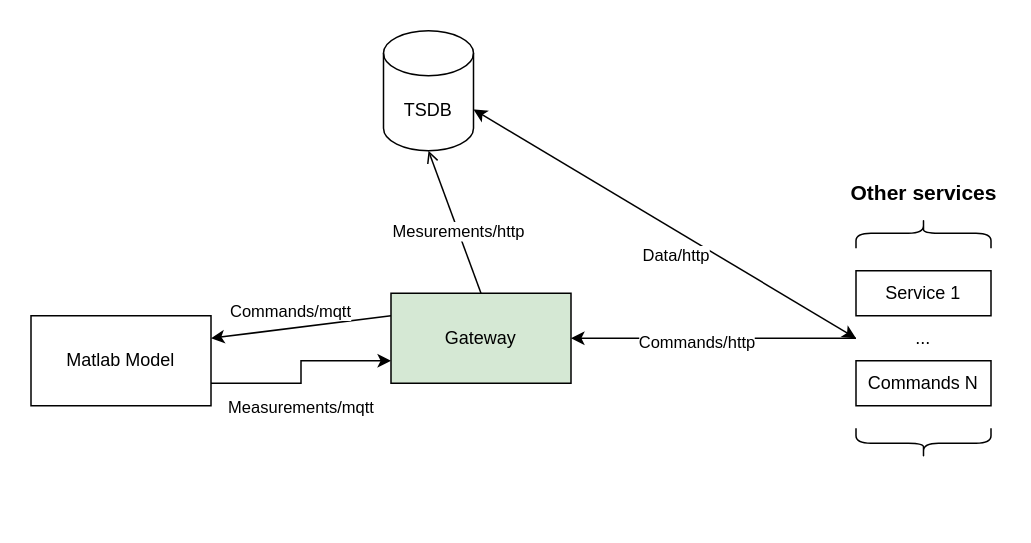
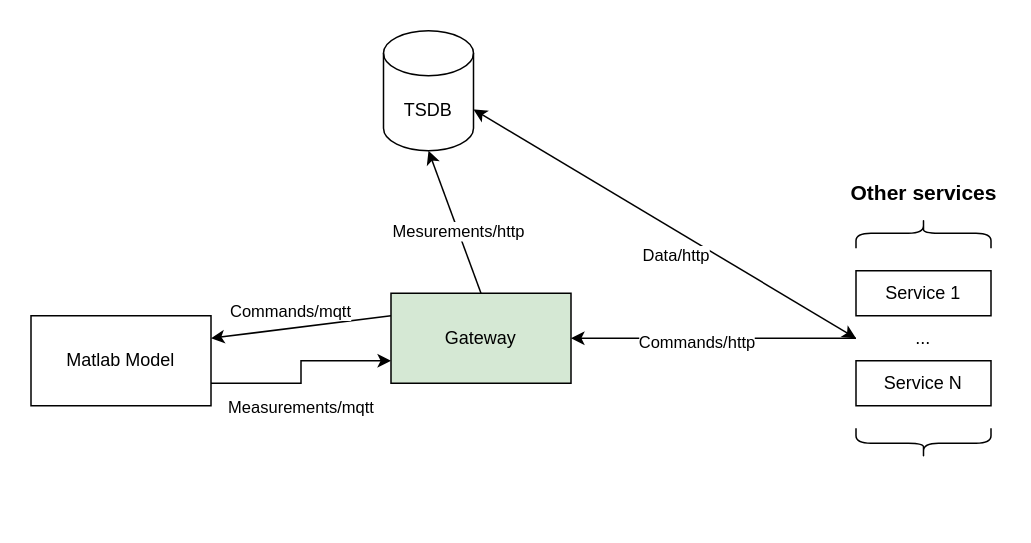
edge "Gateway" -> "TSDB": arrowhead open -> classic
node "Commands N": label "Commands N" -> "Service N"
